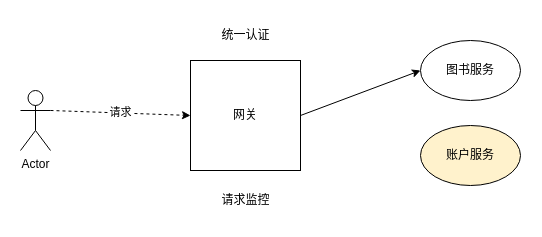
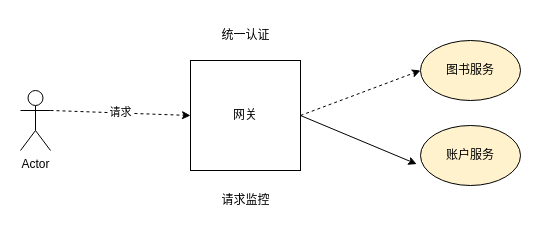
node "图书服务": fillcolor #ffffff -> #fff2cc
edge "网关" -> "图书服务": style solid -> dashed
edge "网关" -> "账户服务": added
